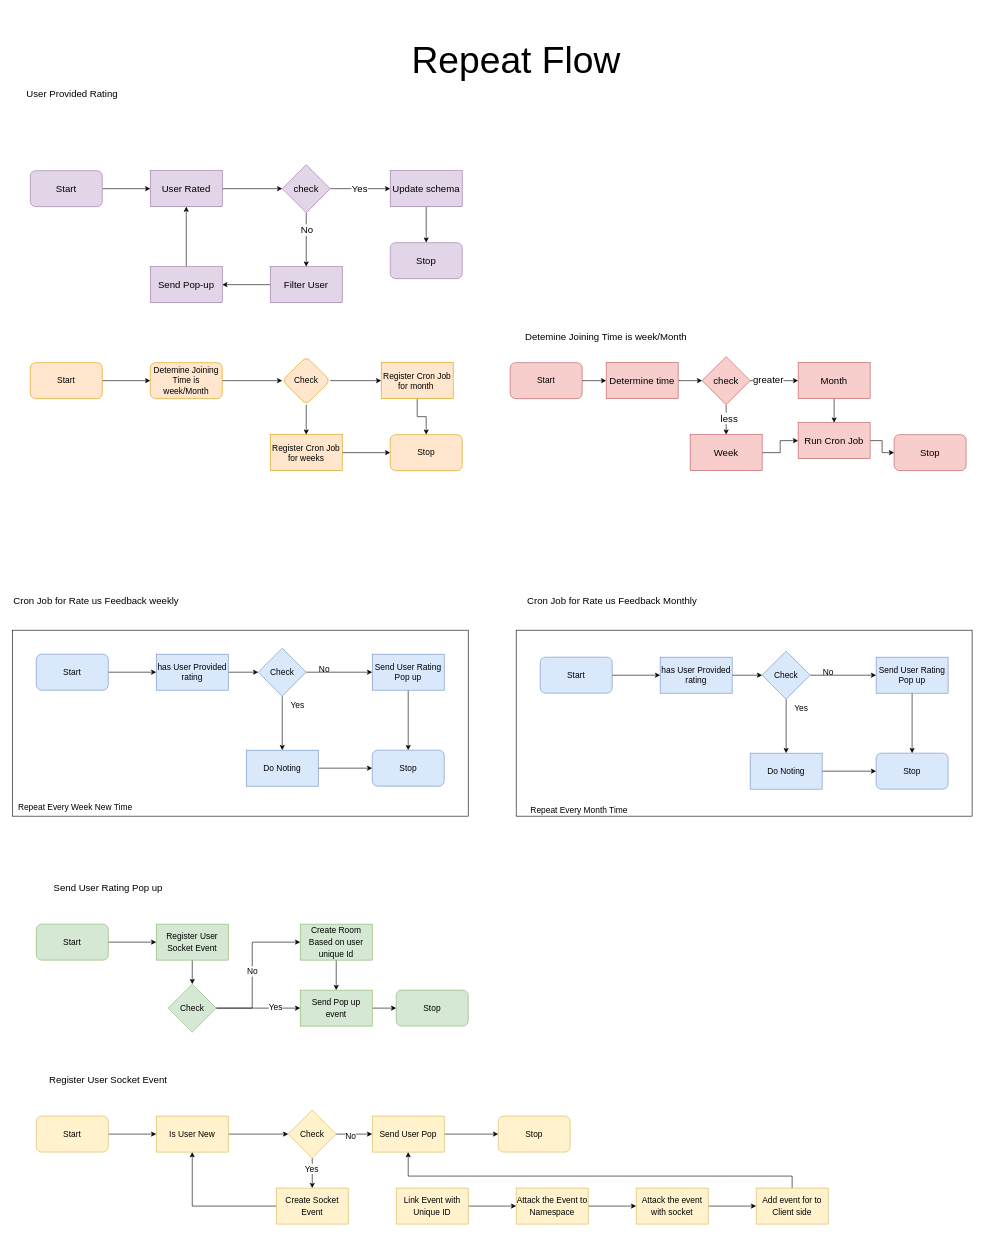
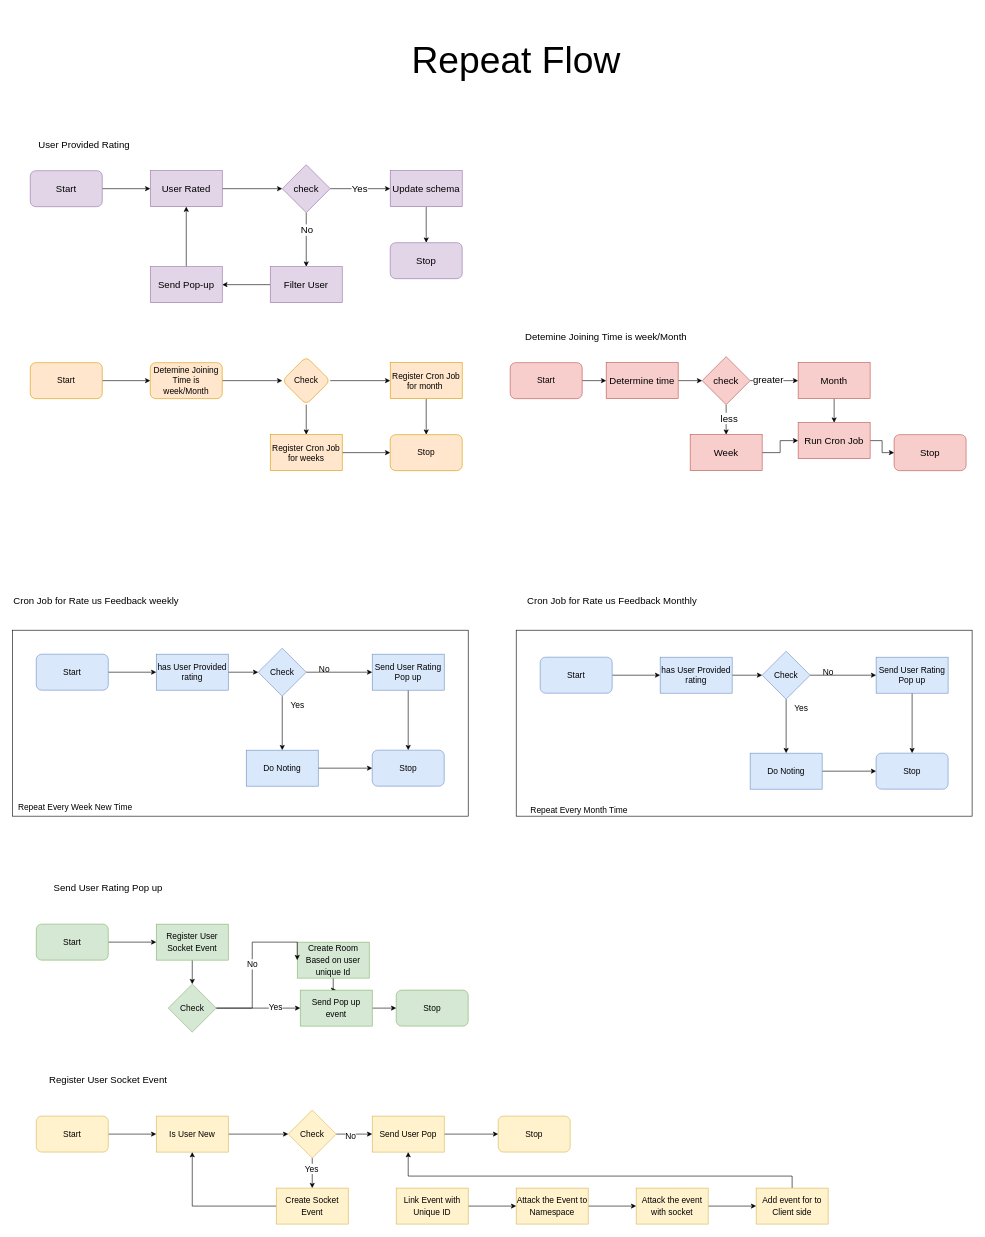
node "User Provided Rating": moved (72, 93) -> (84, 144)
node "Register Cron Job for month": moved (417, 381) -> (426, 381)
node "Create Room Based on user unique Id": moved (336, 942) -> (333, 960)
